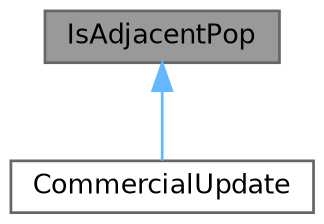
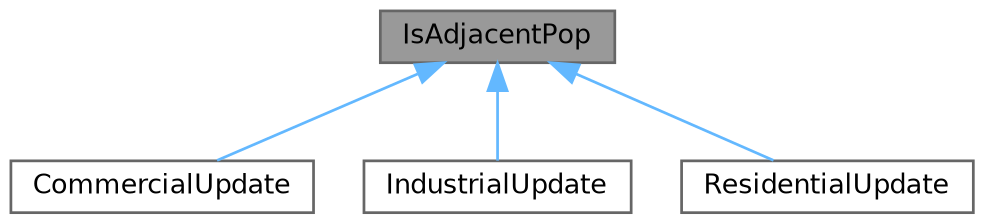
node "IndustrialUpdate": added
node "ResidentialUpdate": added
